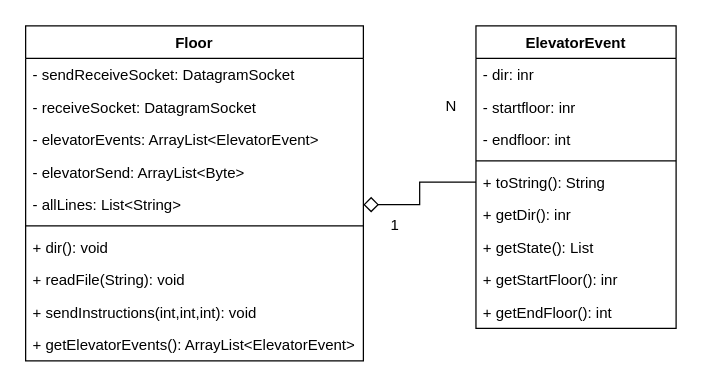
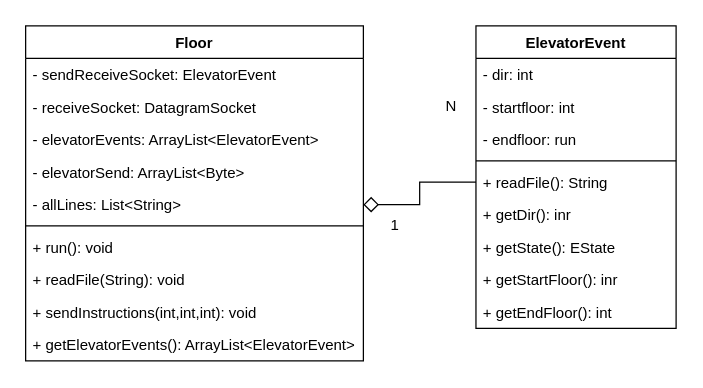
node "- sendReceiveSocket: DatagramSocket": label "- sendReceiveSocket: DatagramSocket" -> "- sendReceiveSocket: ElevatorEvent"
node "- dir: inr": label "- dir: inr" -> "- dir: int"
node "- startfloor: inr": label "- startfloor: inr" -> "- startfloor: int"
node "- endfloor: int": label "- endfloor: int" -> "- endfloor: run"
node "+ toString(): String": label "+ toString(): String" -> "+ readFile(): String"
node "+ dir(): void": label "+ dir(): void" -> "+ run(): void"
node "+ getState(): List": label "+ getState(): List" -> "+ getState(): EState"
